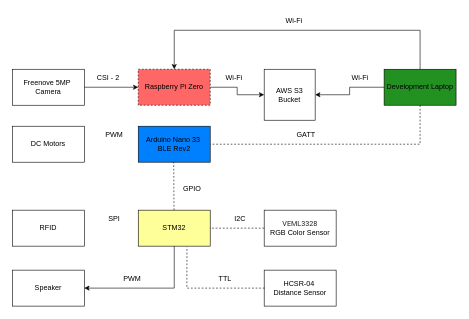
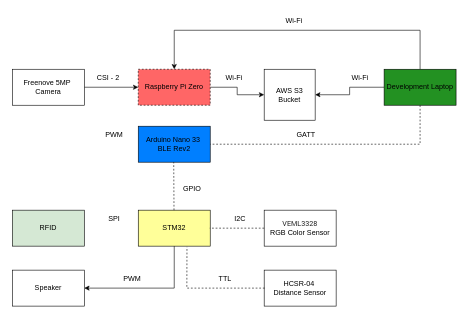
node "DC Motors": removed
node "RFID": fillcolor #ffffff -> #d5e8d4
